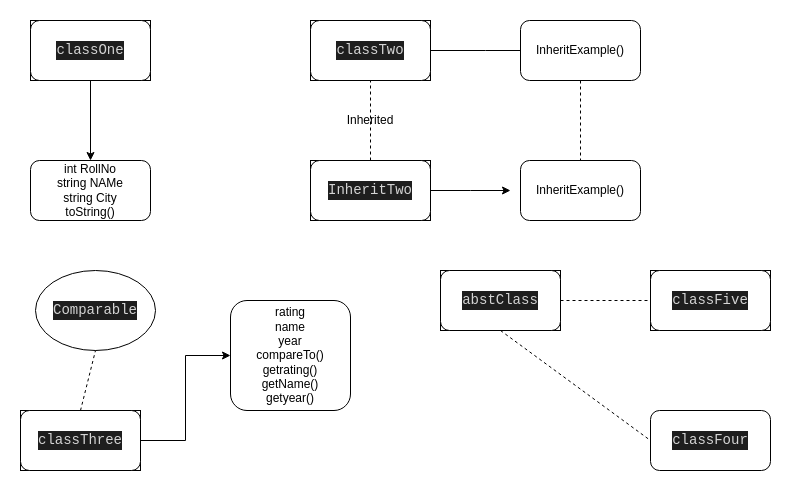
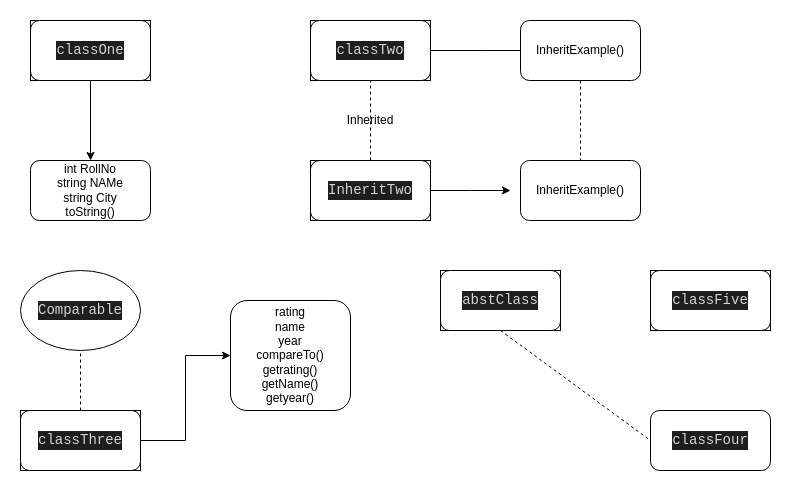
edge "abstClass" -- "classFive": removed
node "Comparable": moved (96, 311) -> (81, 311)
